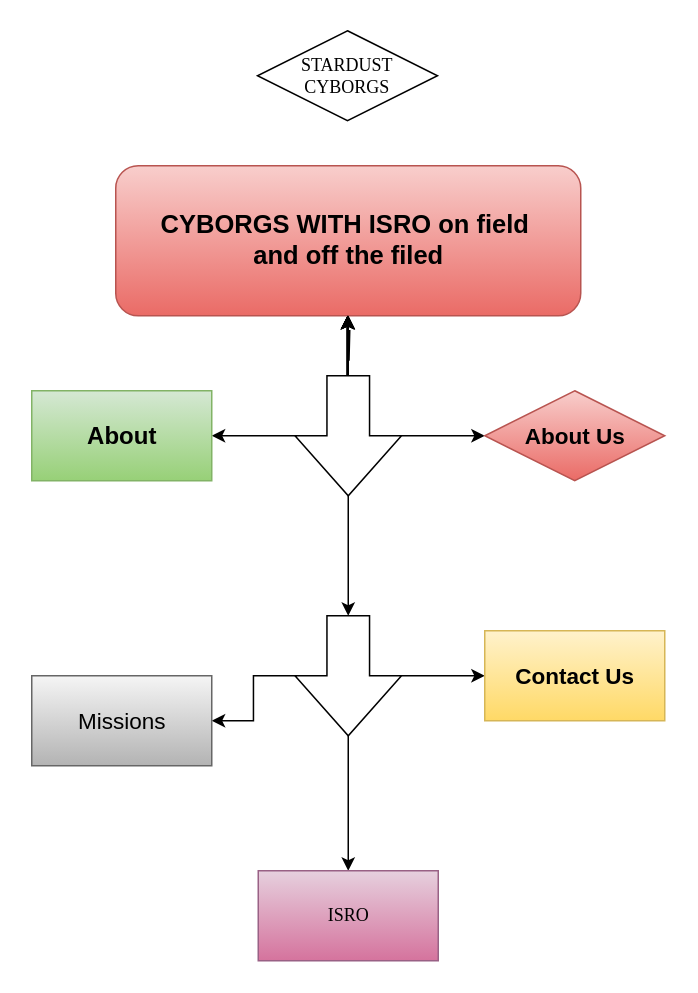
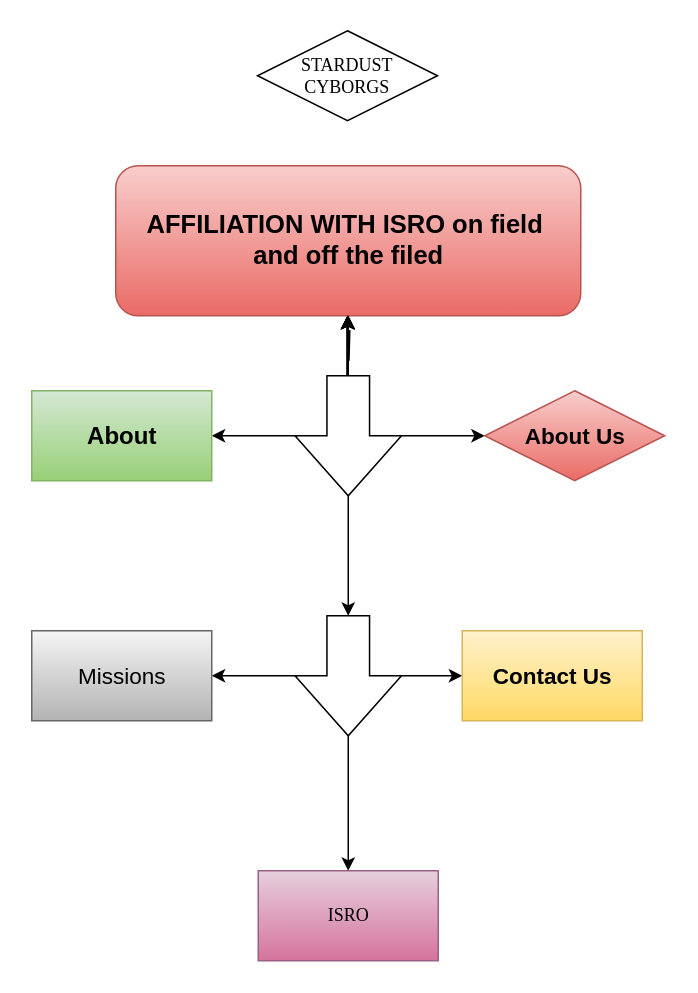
node "CYBORGS WITH ISRO on field and off the filed": label "CYBORGS WITH ISRO on field and off the filed" -> "AFFILIATION WITH ISRO on field and off the filed"
node "Contact Us": moved (575, 676) -> (552, 676)
node "Missions": moved (122, 721) -> (122, 676)
